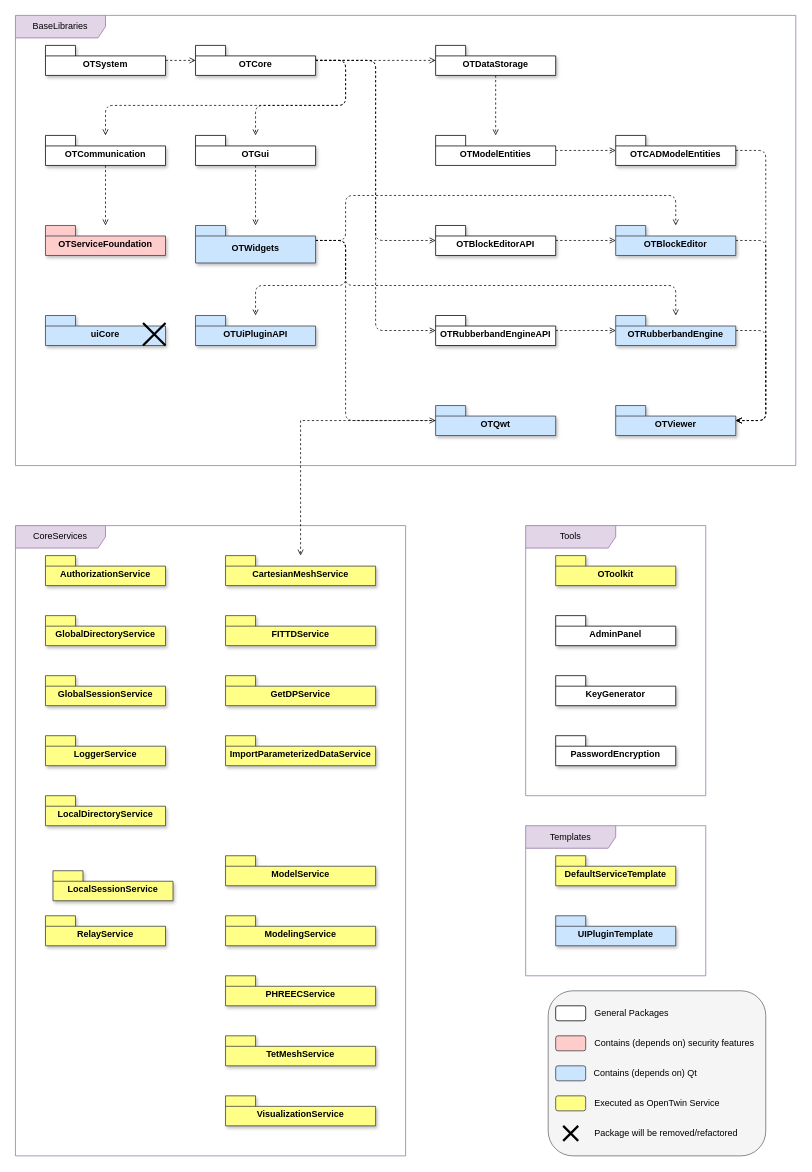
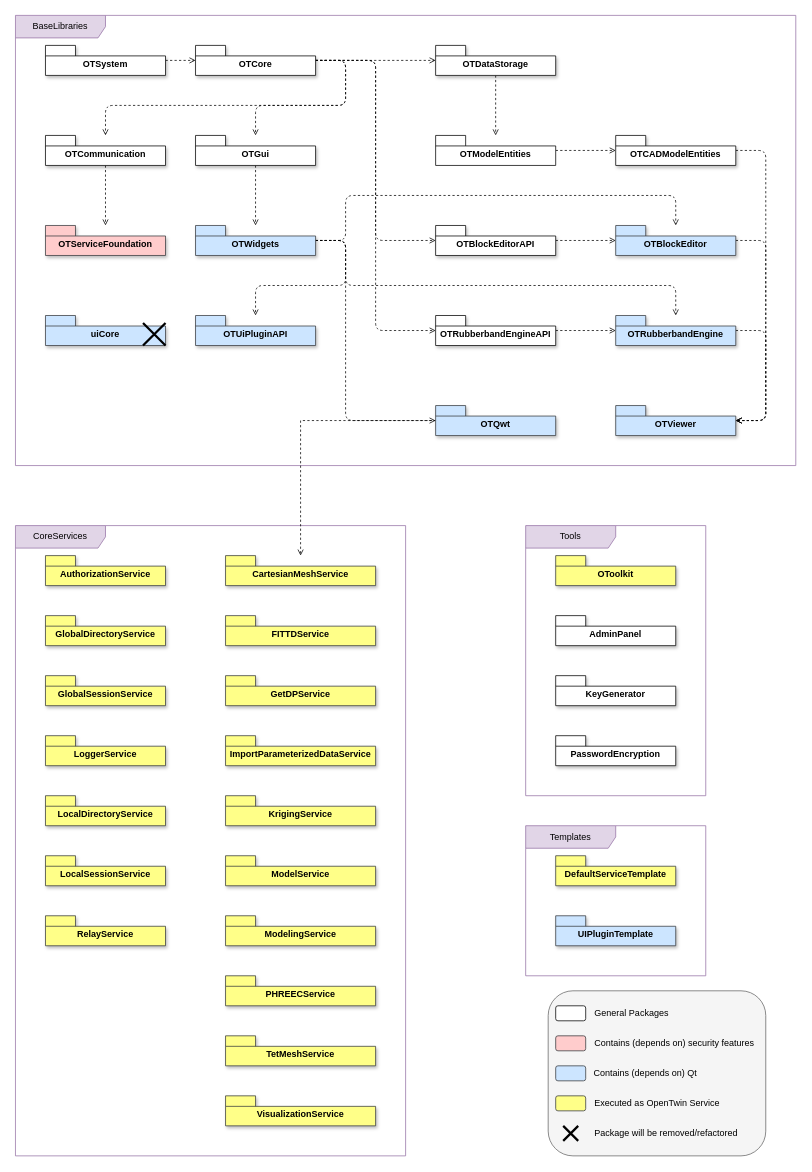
node "OTWidgets": size 120x38 -> 120x30
node "KrigingService": added
node "LocalSessionService": moved (113, 885) -> (105, 870)
